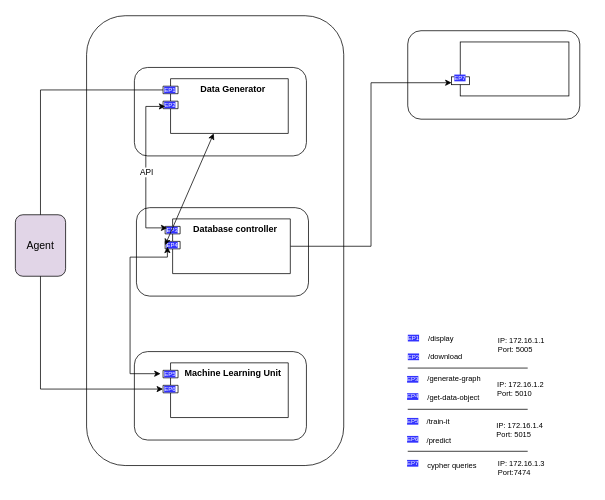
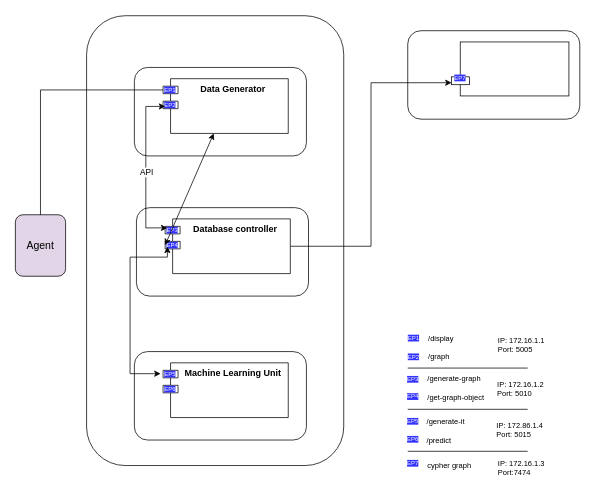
edge "Agent" -> "Machine Learning Unit": removed
node "/download": label "/download" -> "/graph"
node "/get-data-object": label "/get-data-object" -> "/get-graph-object"
node "/train-it": label "/train-it" -> "/generate-it"
node "IP: 172.16.1.4Port: 5015": label "IP: 172.16.1.4Port: 5015" -> "IP: 172.86.1.4Port: 5015"
node "cypher queries": label "cypher queries" -> "cypher graph"
